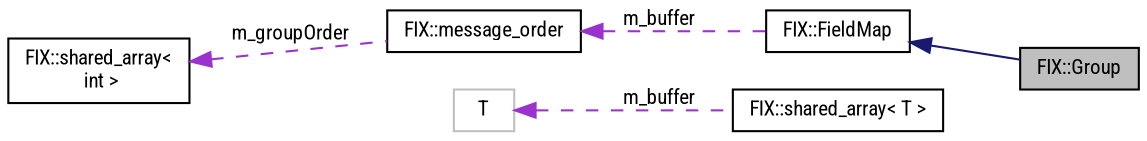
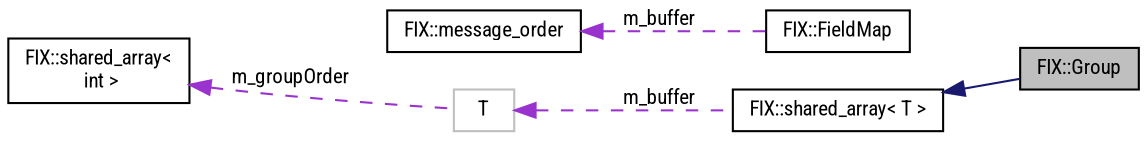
edge "FIX::message_order" -> "FIX::shared_array< int >": now "T" -> "FIX::shared_array< int >"
edge "FIX::Group" -> "FIX::FieldMap": now "FIX::Group" -> "FIX::shared_array< T >"
